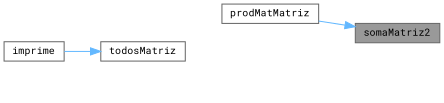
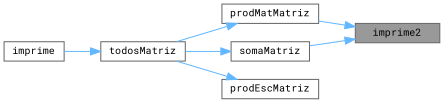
node "somaMatriz2": label "somaMatriz2" -> "imprime2"
edge "todosMatriz" -> "prodMatMatriz": added
node "somaMatriz": added
node "prodEscMatriz": added
